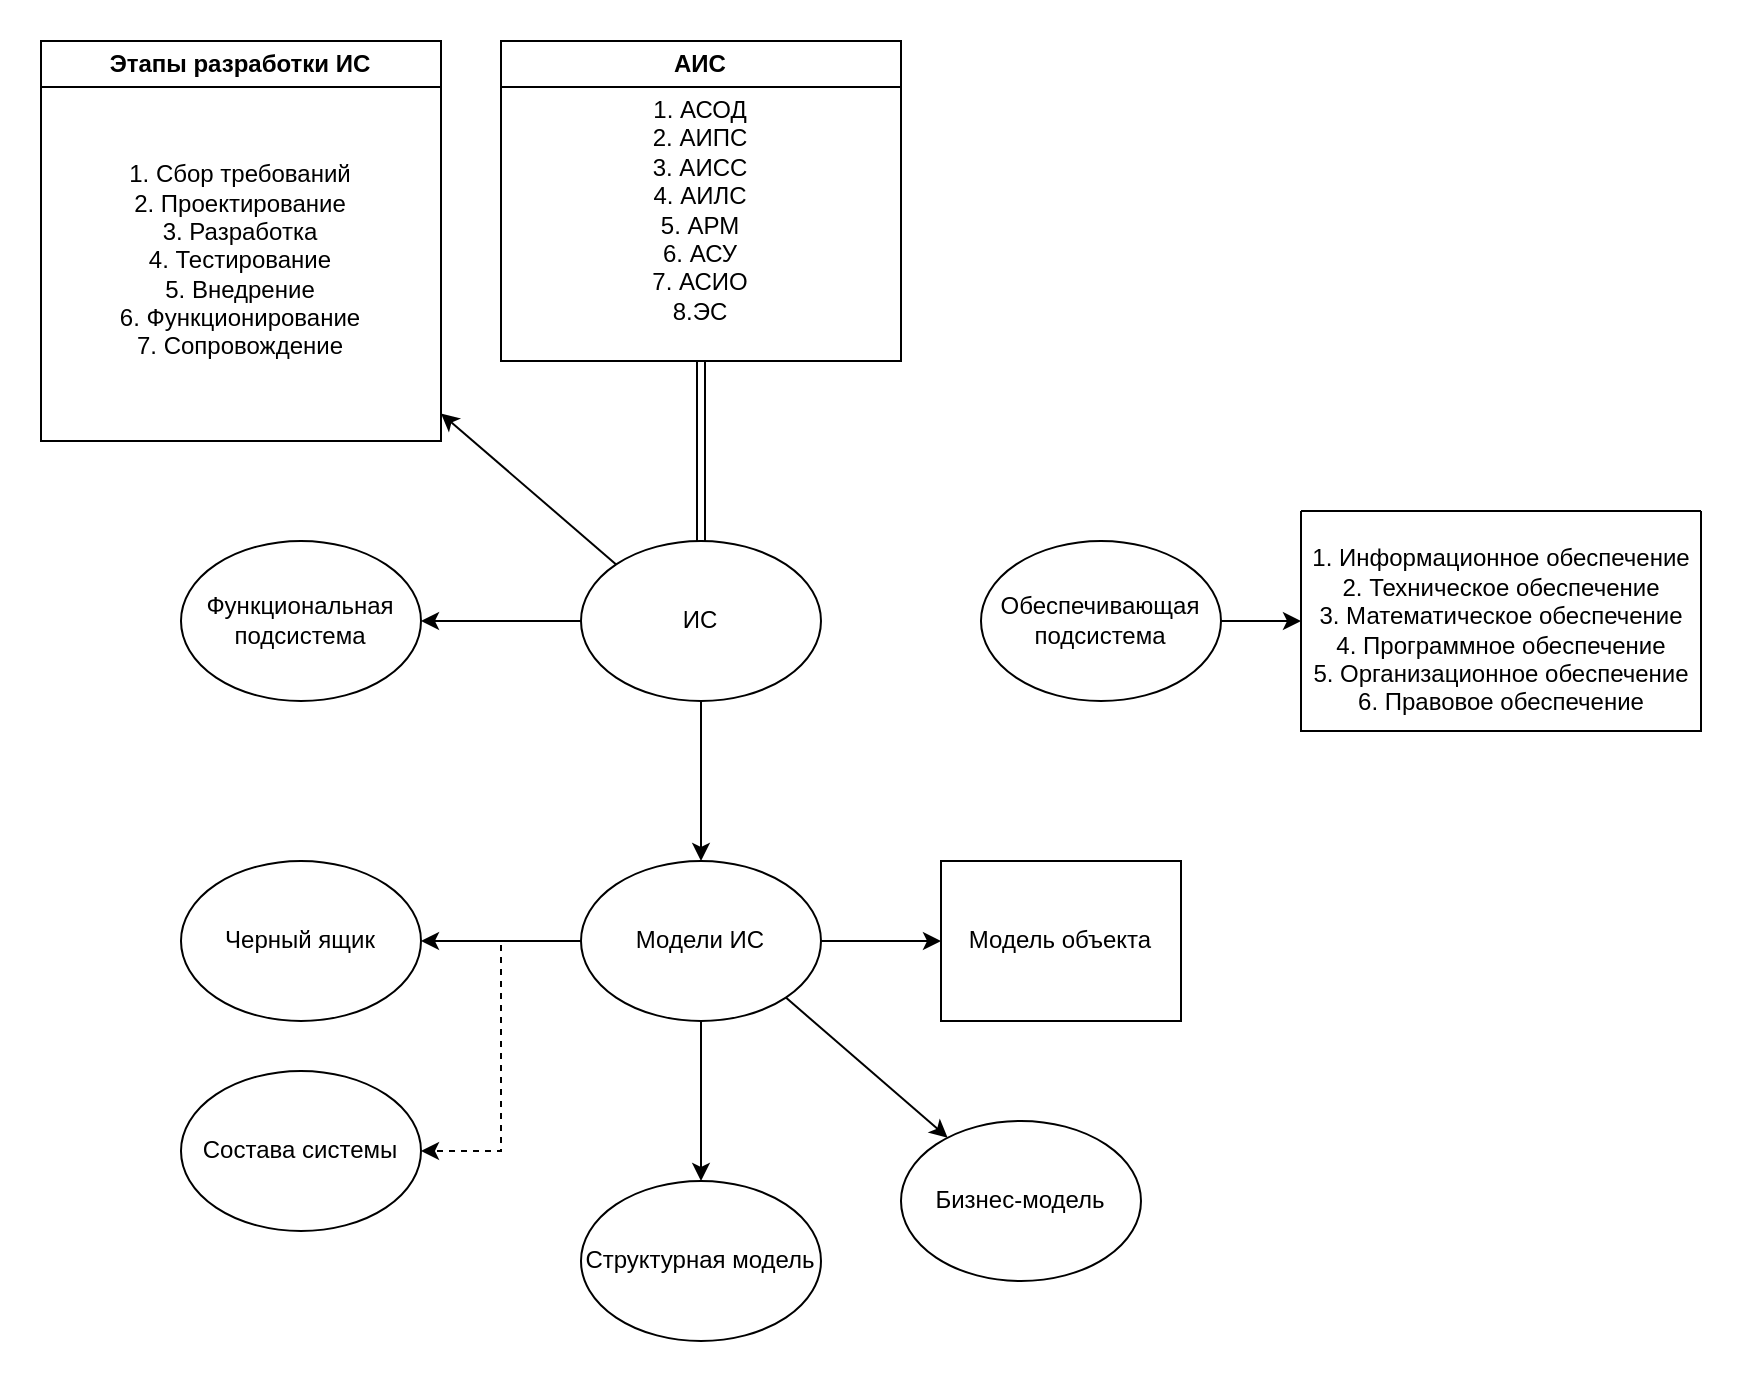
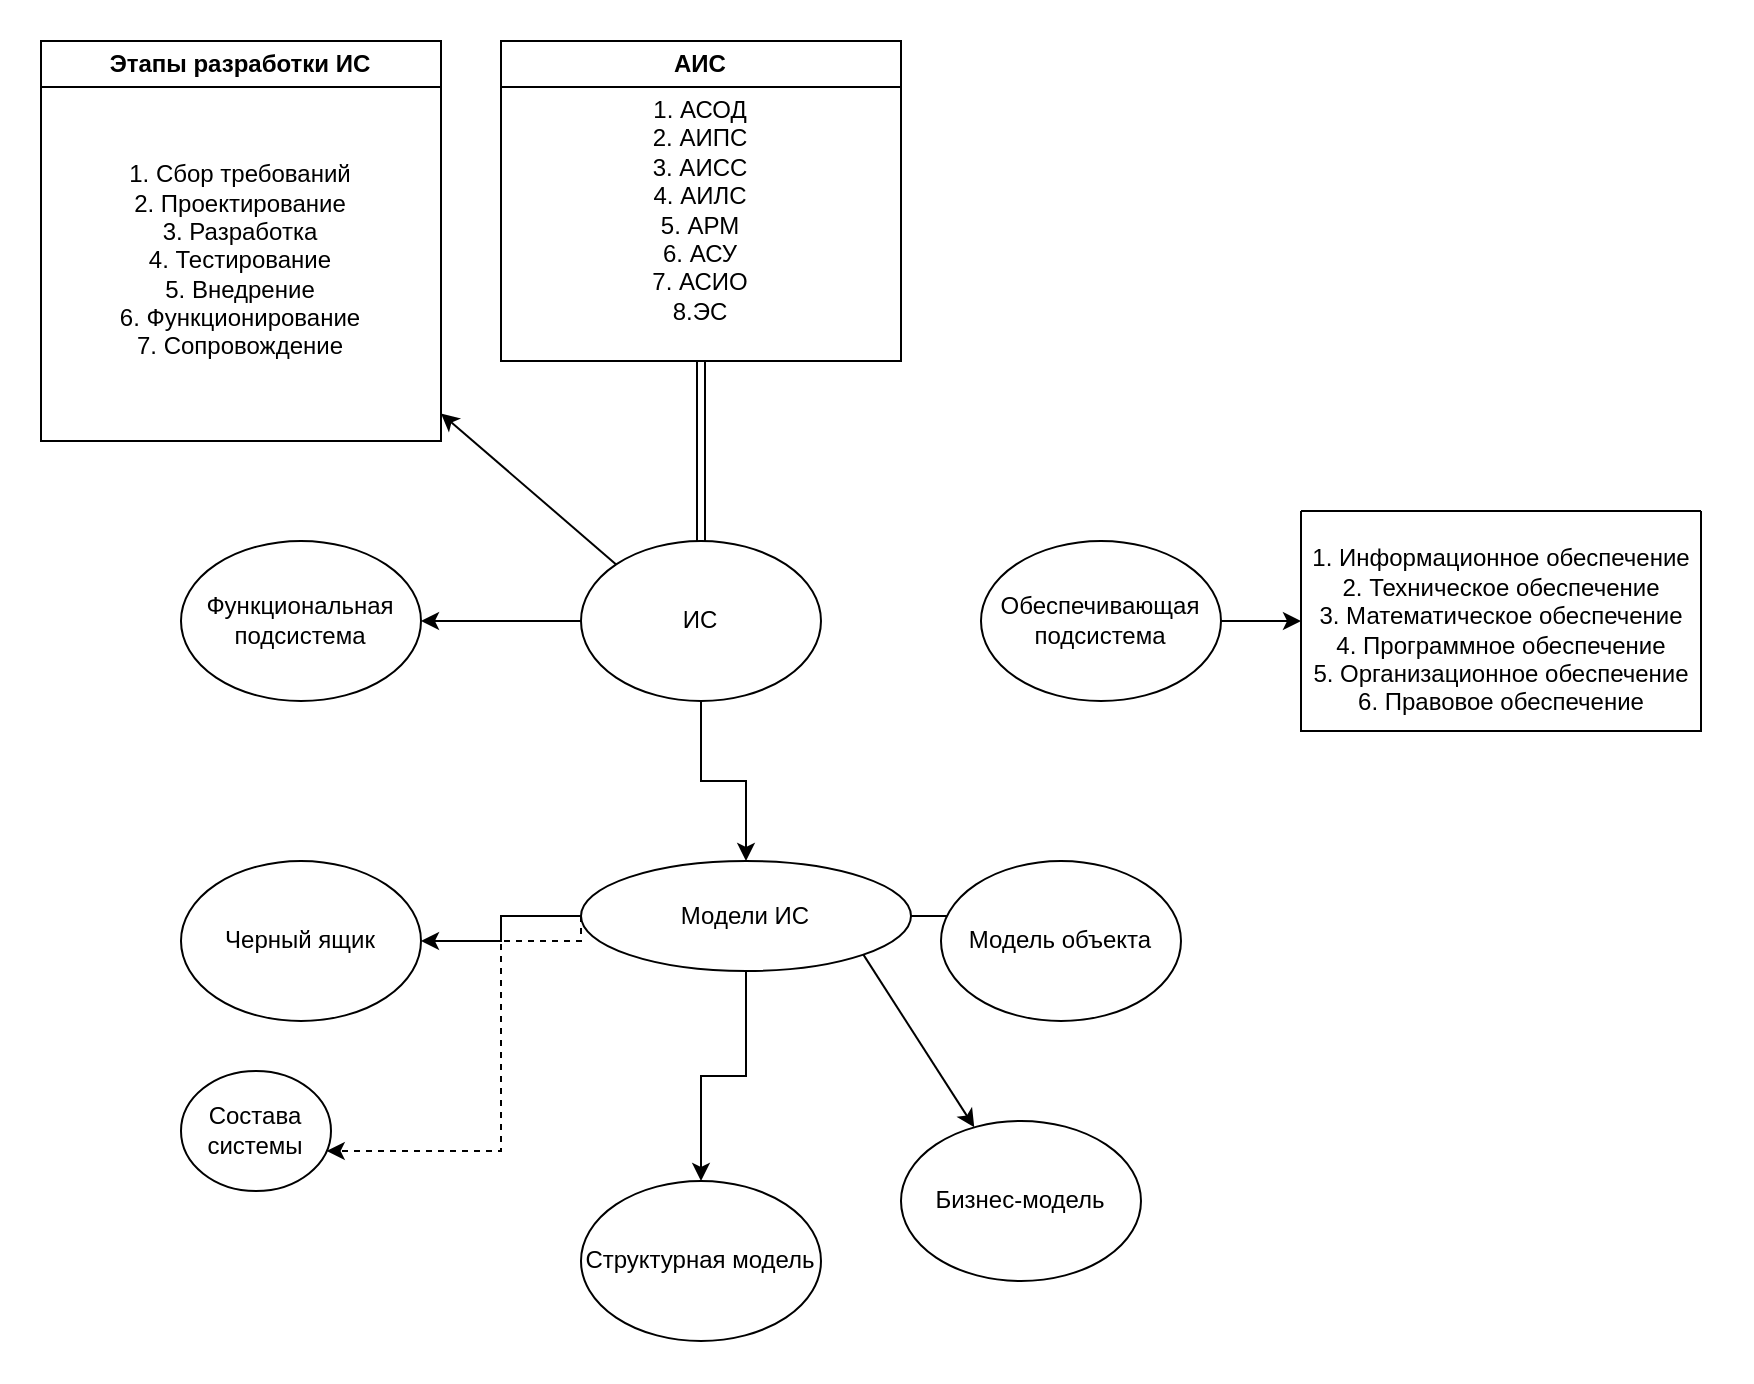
node "Модели ИС": size 240x160 -> 330x110
node "Модель объекта": shape rectangle -> ellipse
node "Состава системы": size 240x160 -> 150x120
